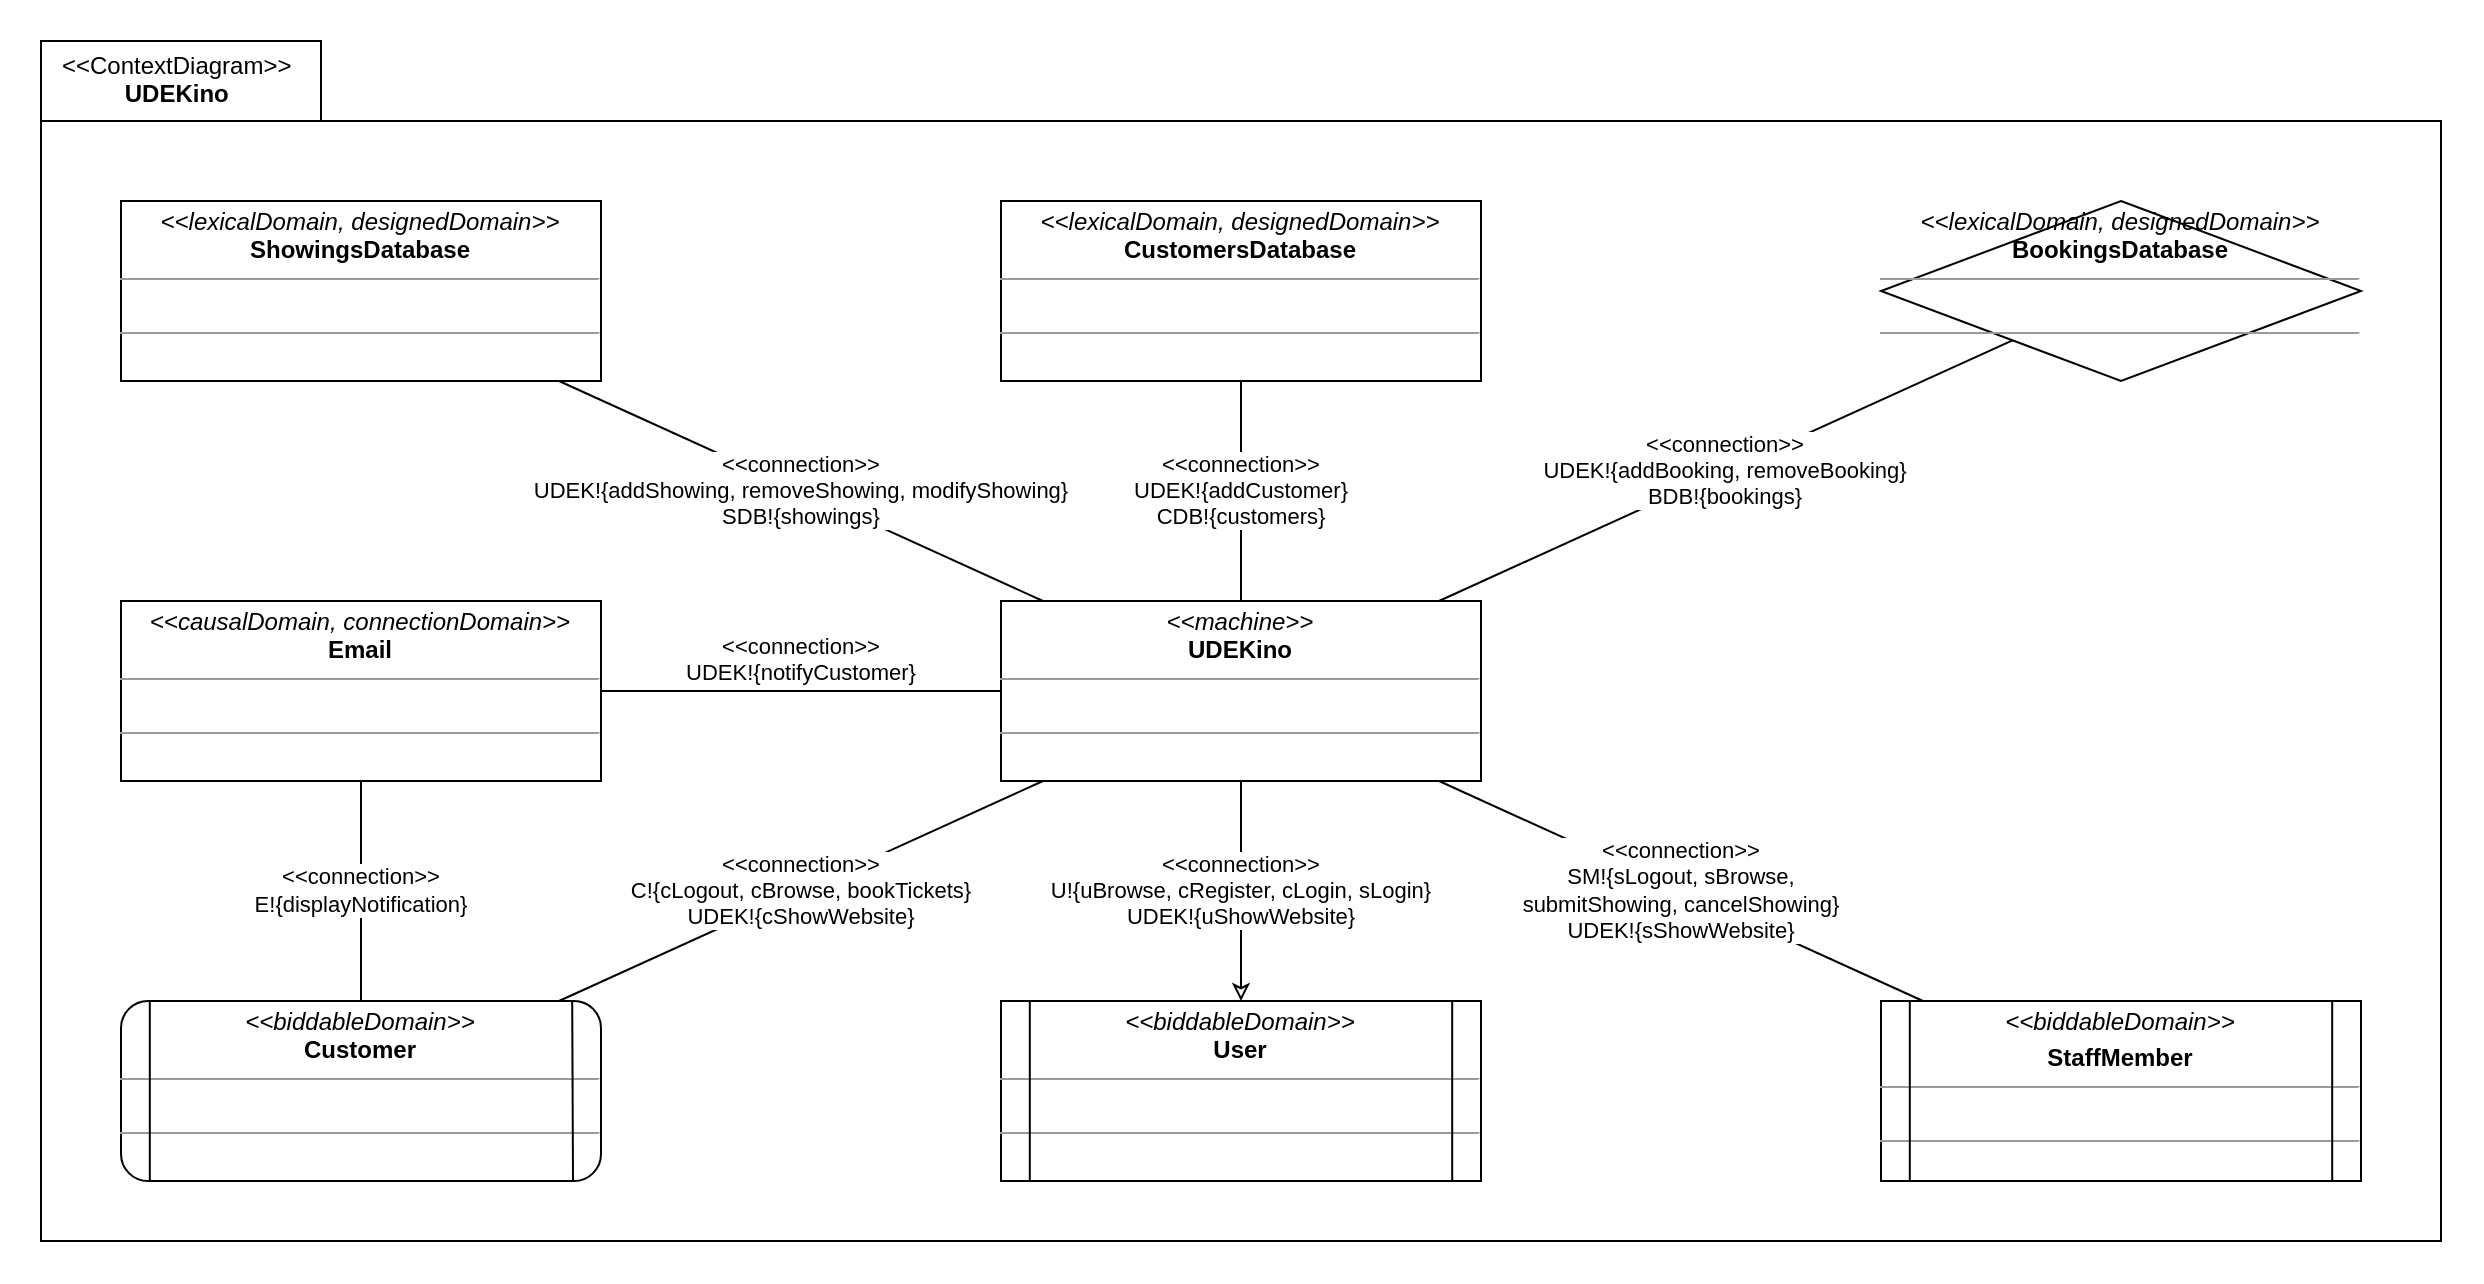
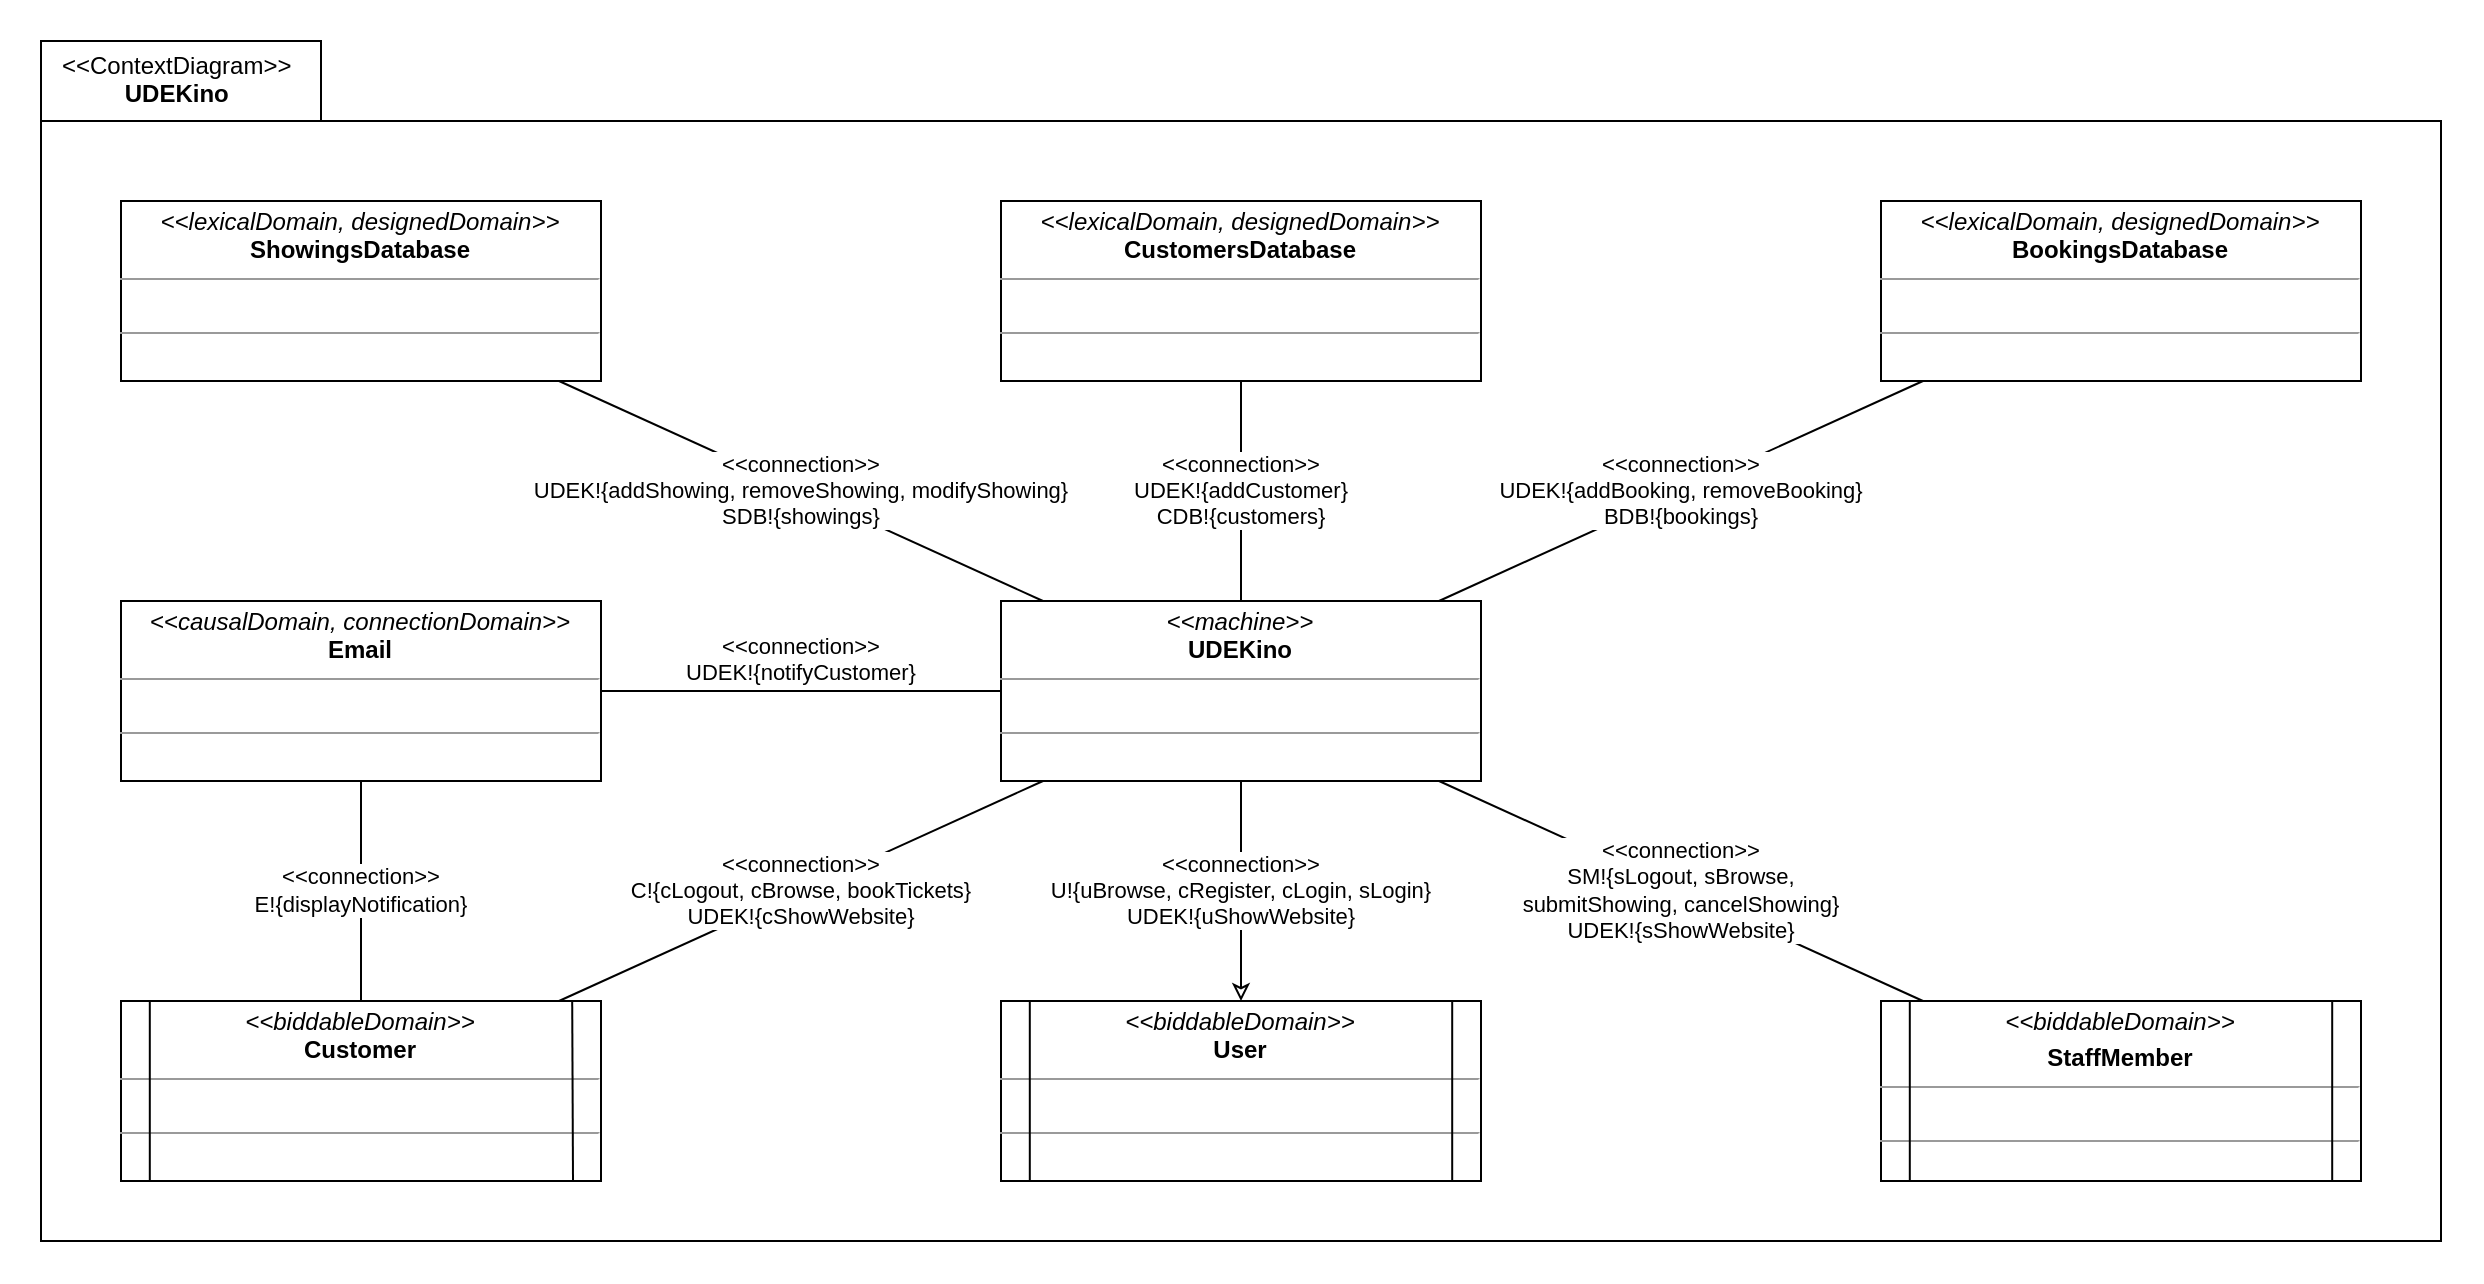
node "<<lexicalDomain, designedDomain>> BookingsDatabase": shape diamond -> rectangle
node "<<biddableDomain>> Customer": shape rounded rectangle -> rectangle
